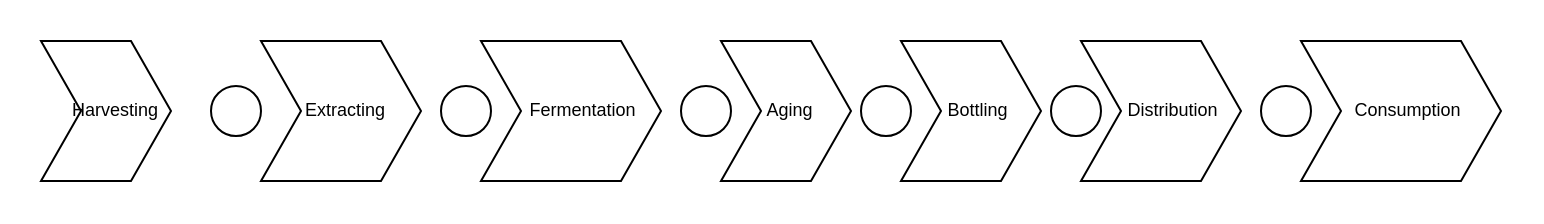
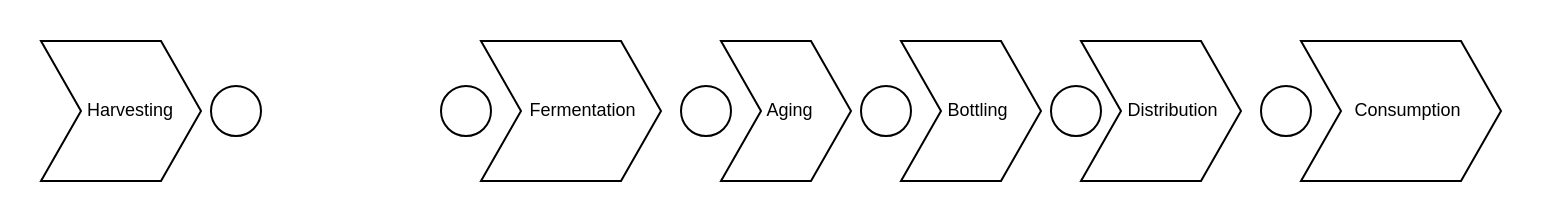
node "Harvesting": size 130x140 -> 160x140
node "Extracting": removed
